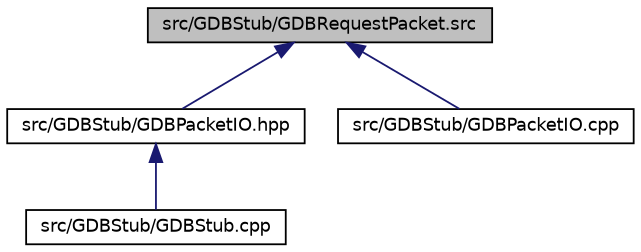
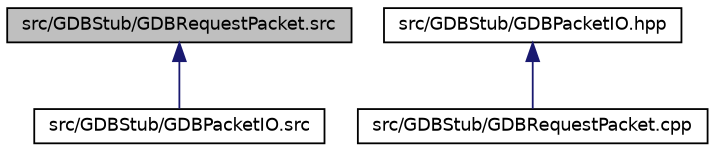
edge "src/GDBStub/GDBPacketIO.hpp" -> "src/GDBStub/GDBRequestPacket.src": removed
node "src/GDBStub/GDBPacketIO.cpp": label "src/GDBStub/GDBPacketIO.cpp" -> "src/GDBStub/GDBPacketIO.src"
node "src/GDBStub/GDBStub.cpp": label "src/GDBStub/GDBStub.cpp" -> "src/GDBStub/GDBRequestPacket.cpp"
